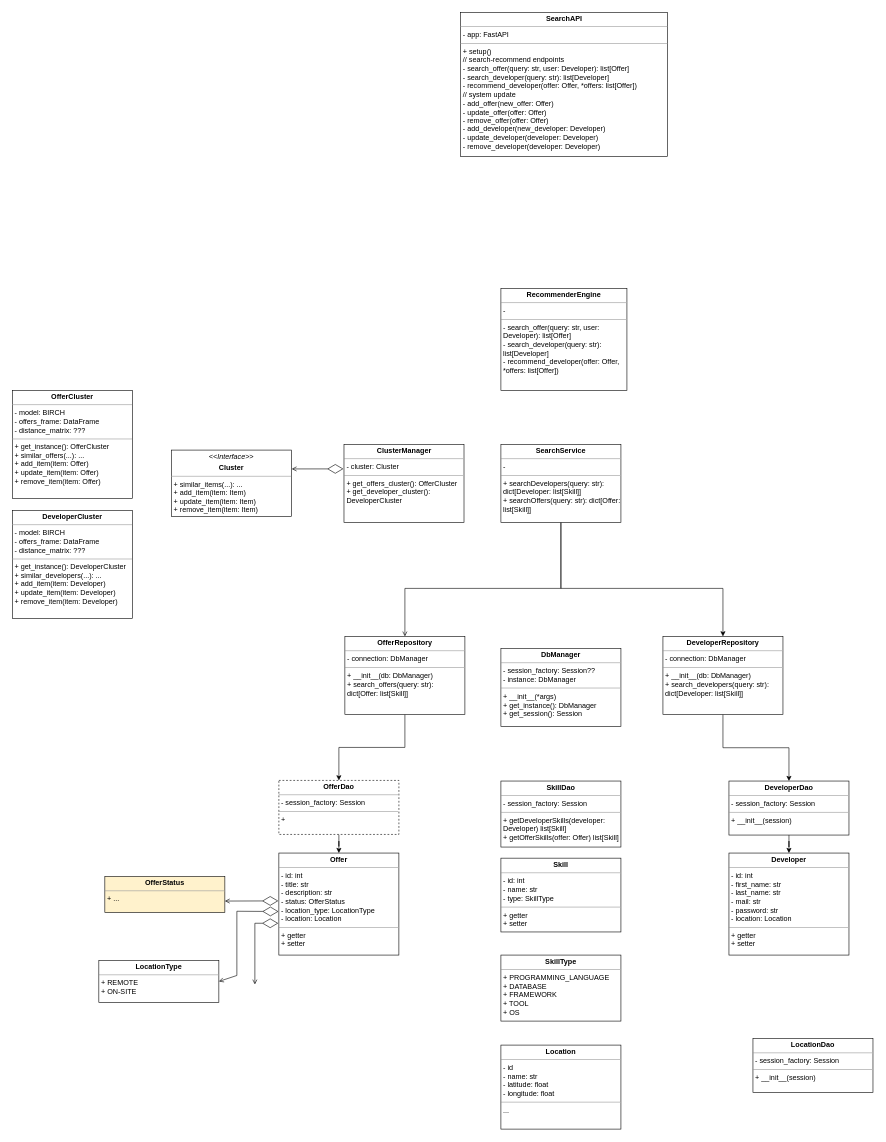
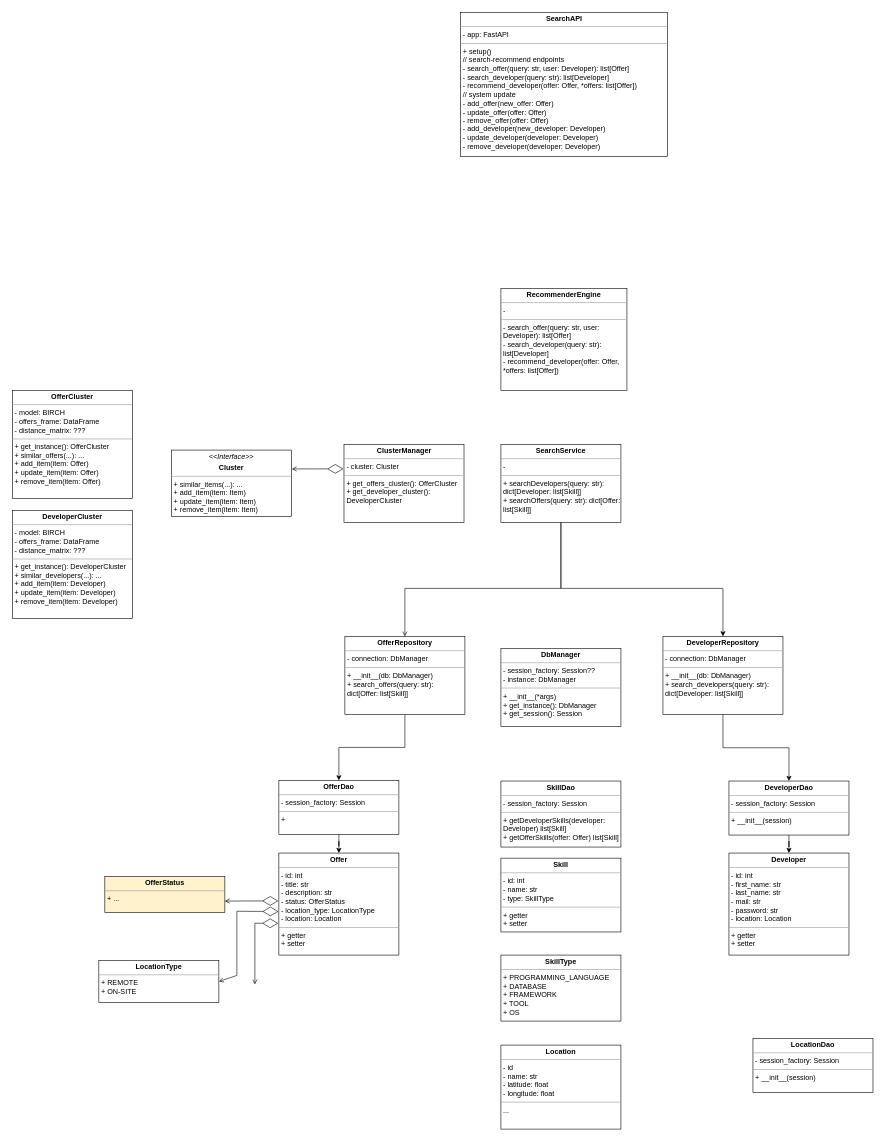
node "OfferDao - session_factory: Session +": style dashed -> solid
